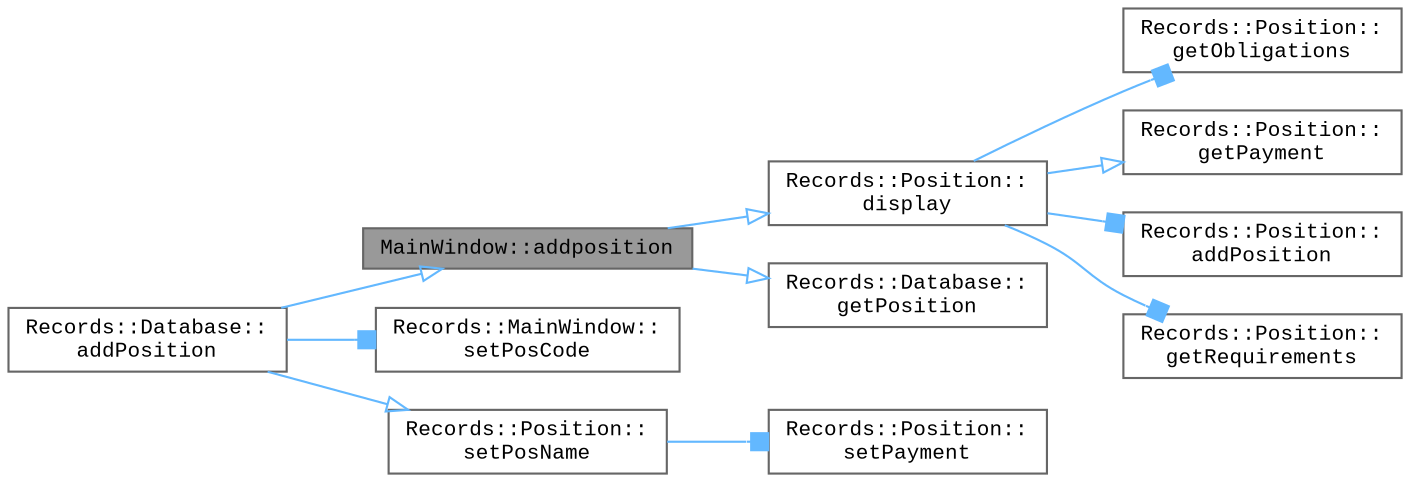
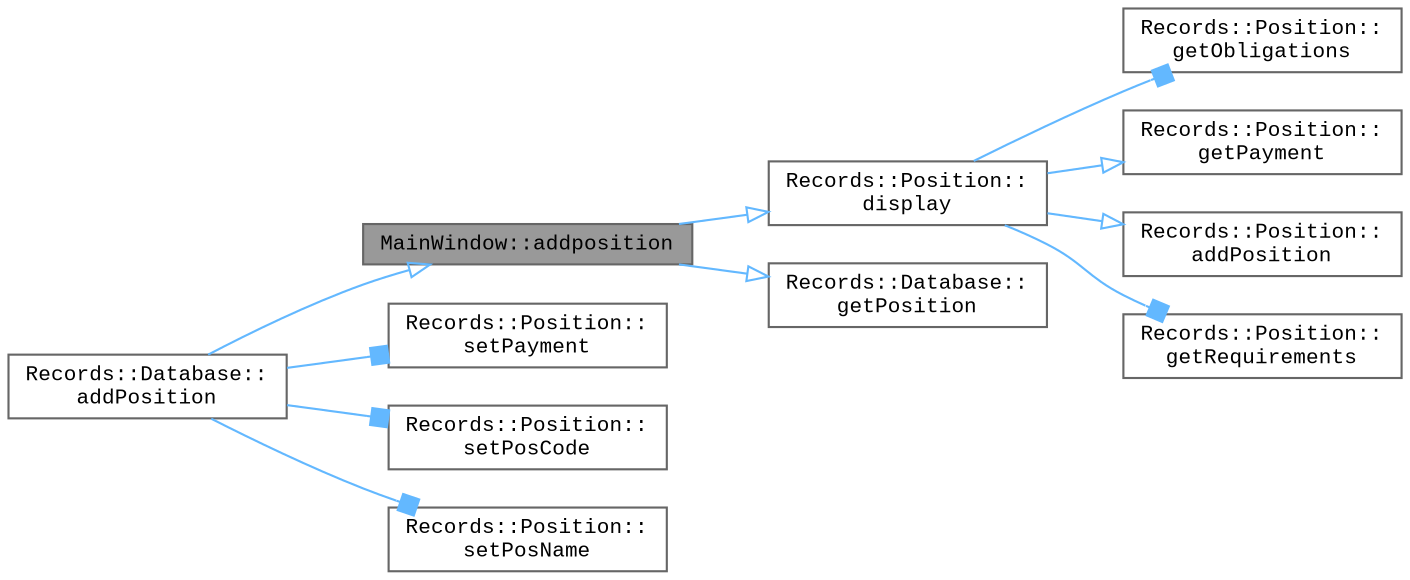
edge "Records::Position:: display" -> "Records::Position:: addPosition": arrowhead box -> onormal
node "Records::MainWindow:: setPosCode": label "Records::MainWindow:: setPosCode" -> "Records::Position:: setPosCode"
edge "Records::Database:: addPosition" -> "Records::Position:: setPosName": arrowhead onormal -> box
edge "Records::Position:: setPosName" -> "Records::Position:: setPayment": now "Records::Database:: addPosition" -> "Records::Position:: setPayment"
